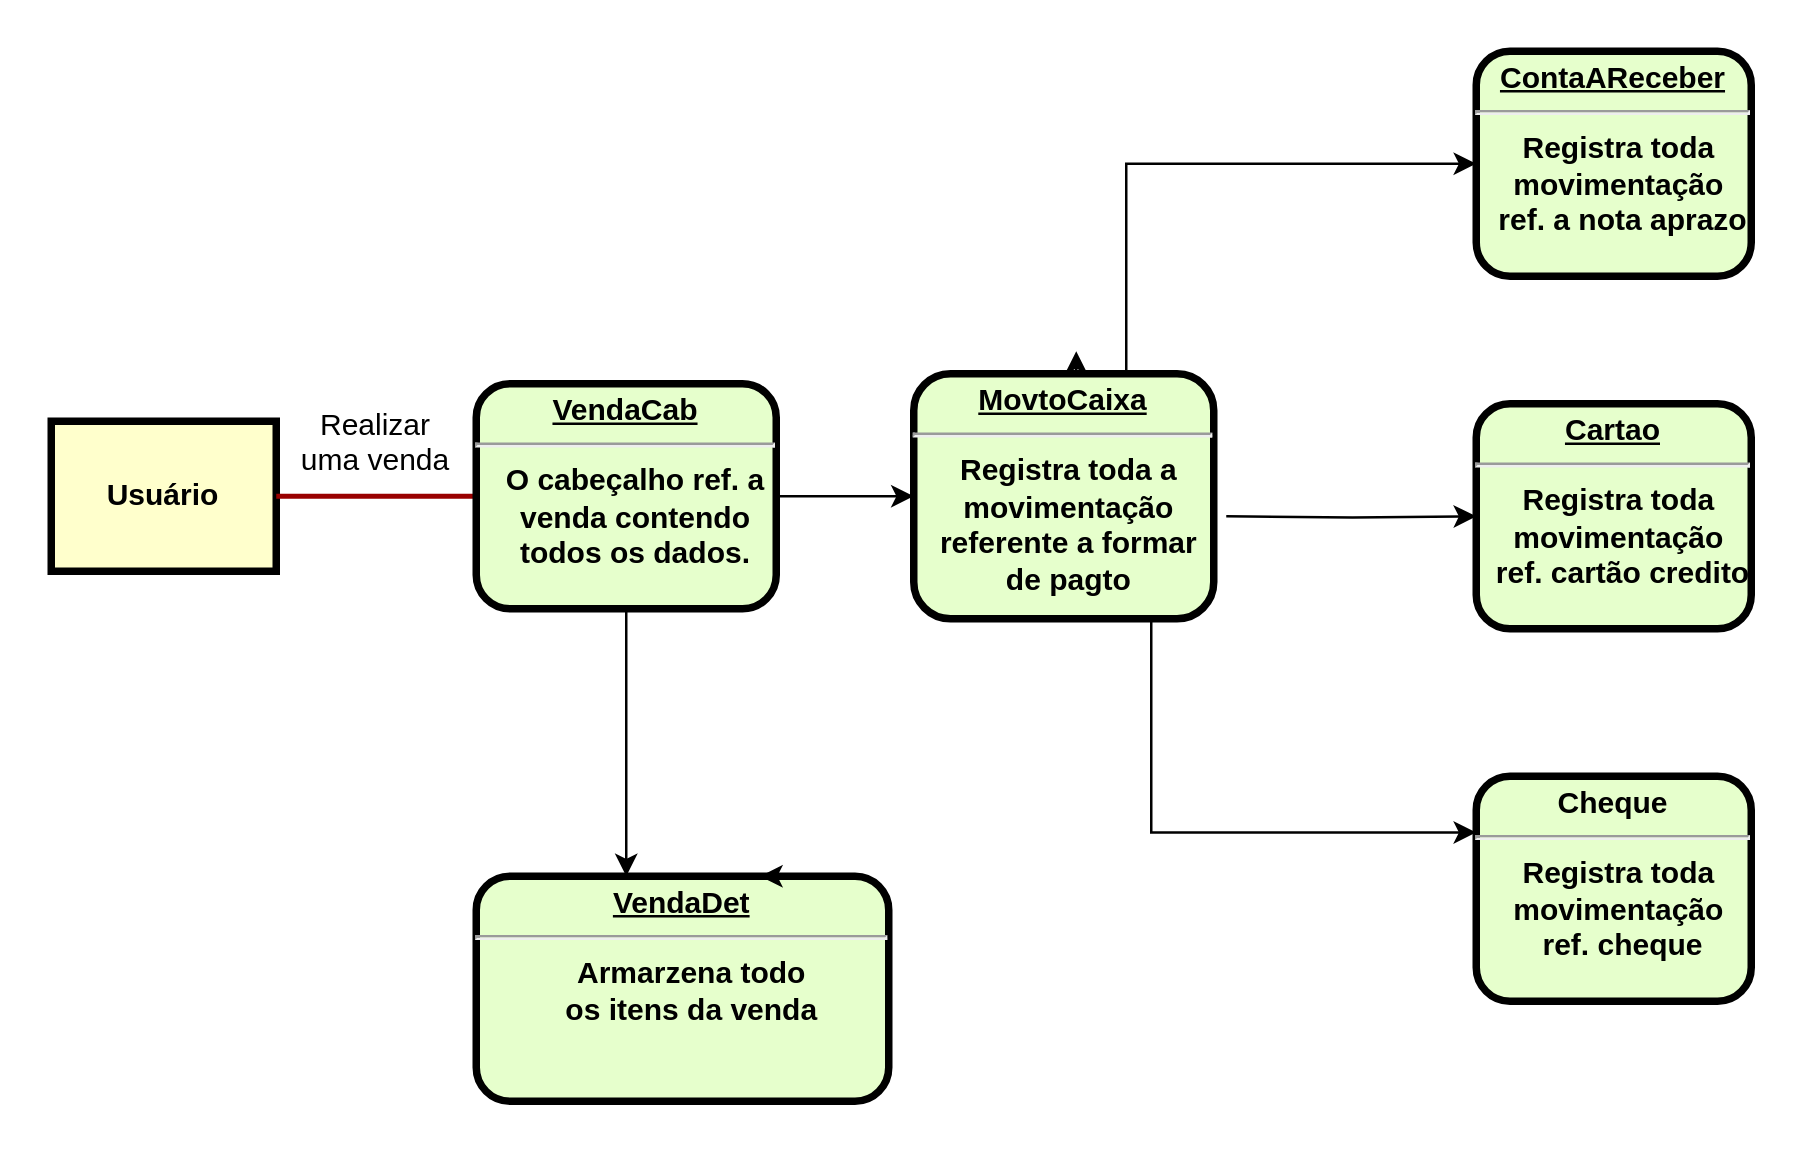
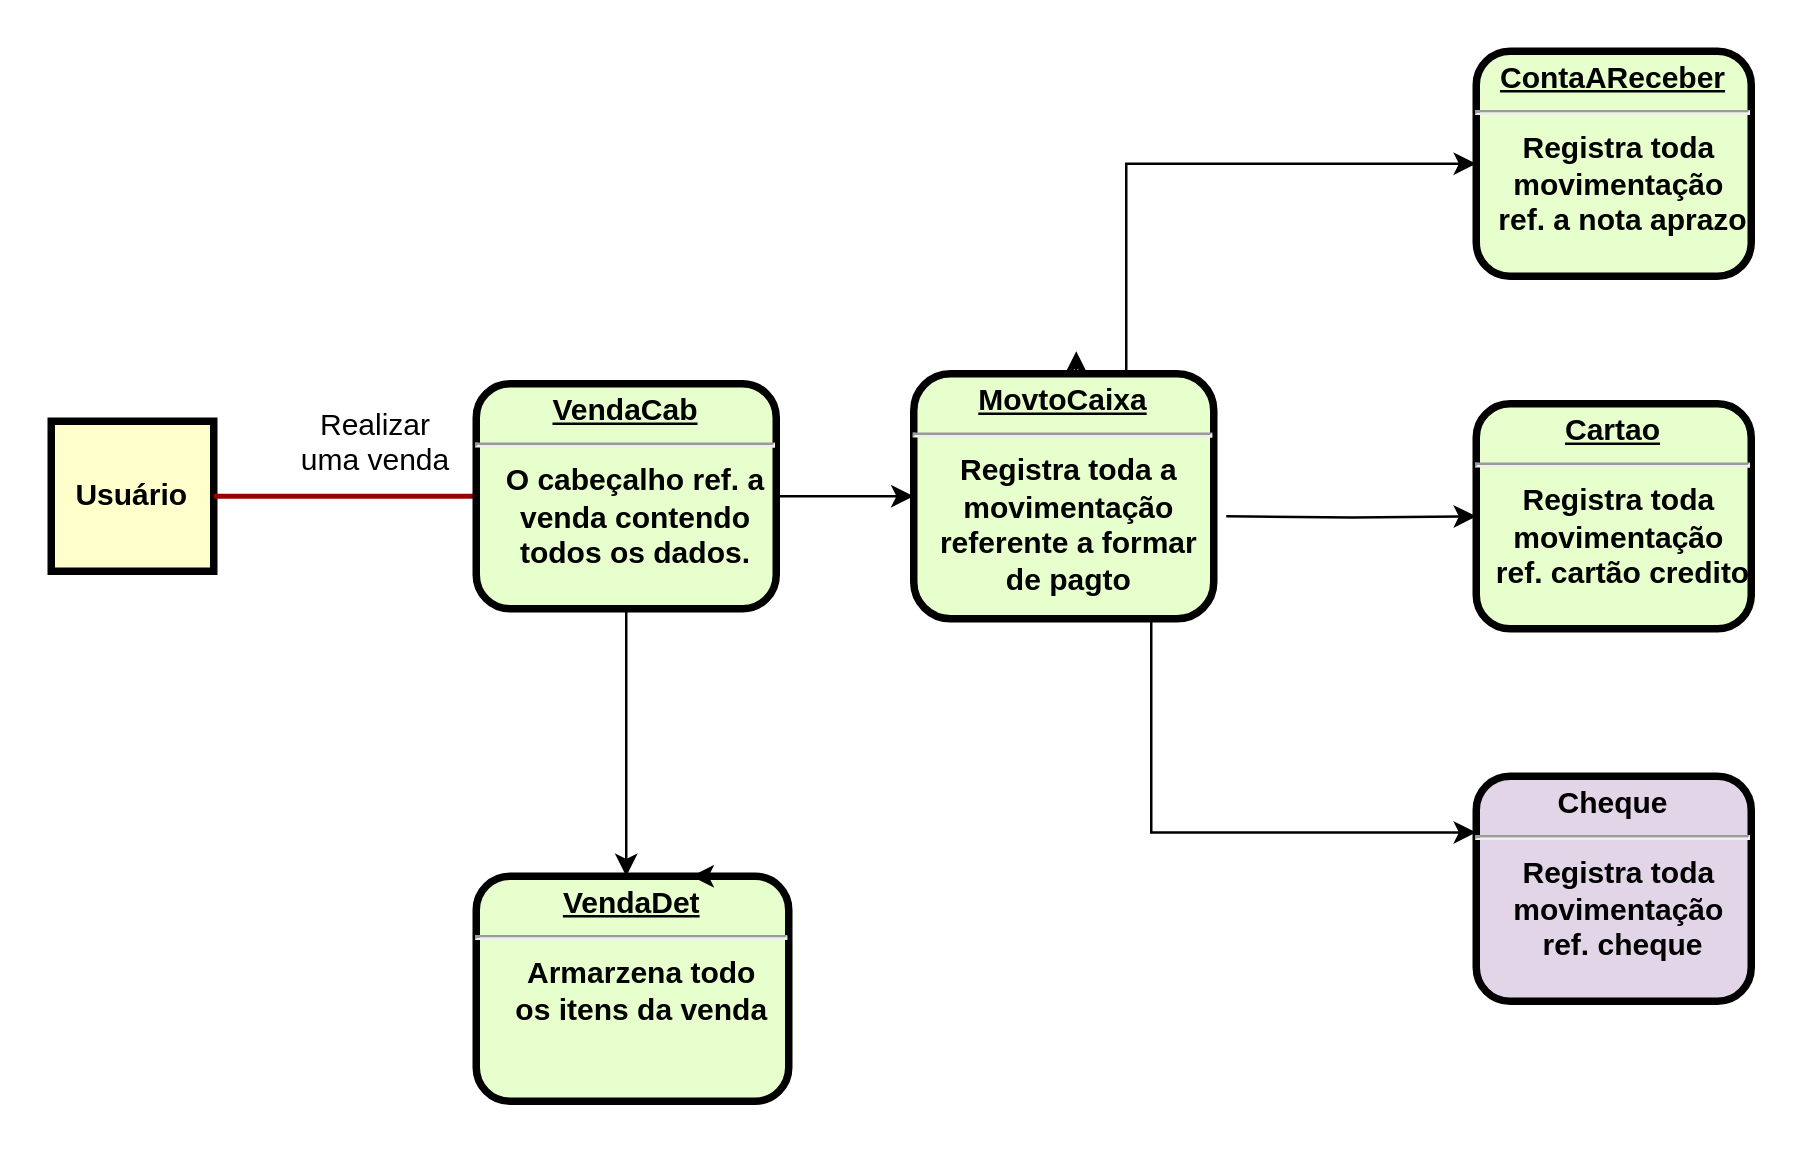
node "Usuário": size 225x150 -> 163x150
node "Cheque Registra toda movimentação ref. cheque": fillcolor #e6ffcc -> #e1d5e7
node "VendaDet Armarzena todo os itens da venda": size 413x225 -> 313x225
